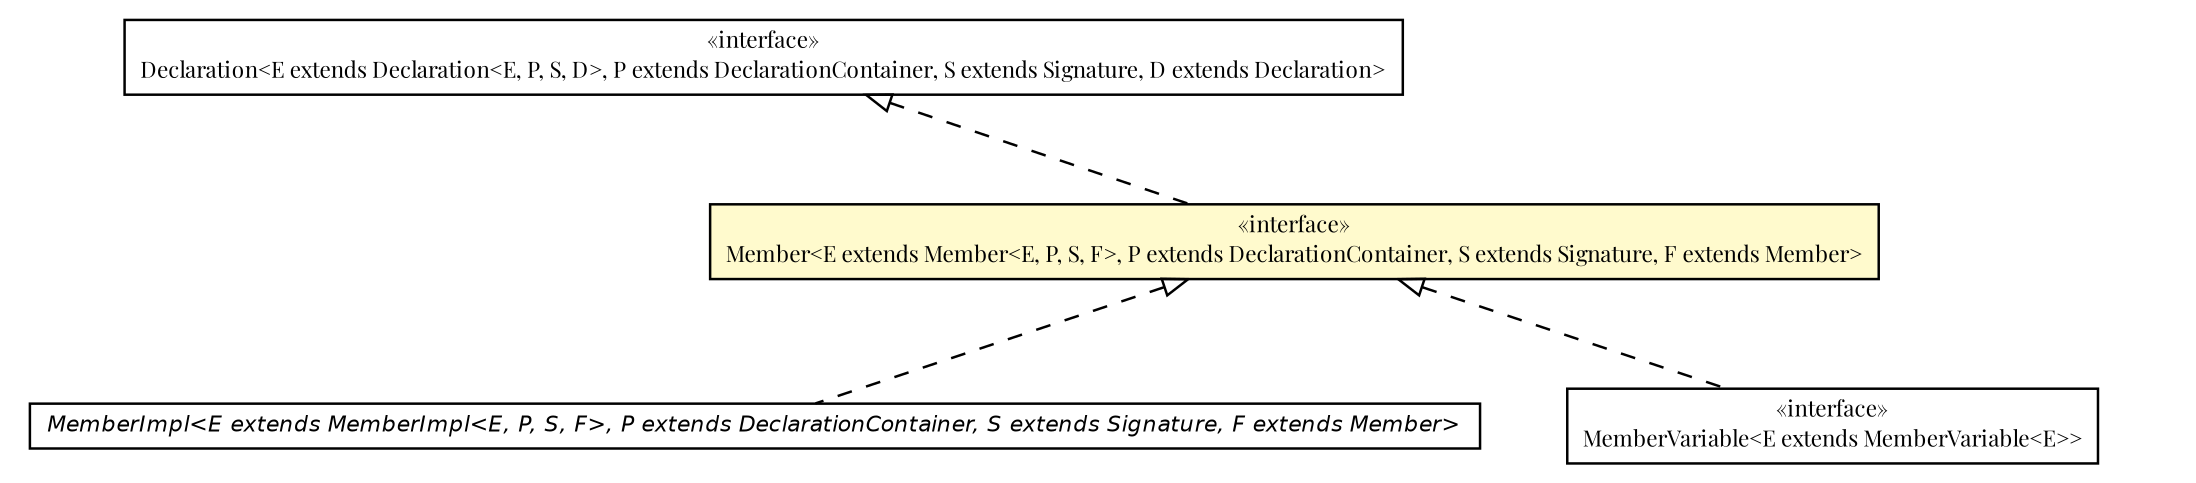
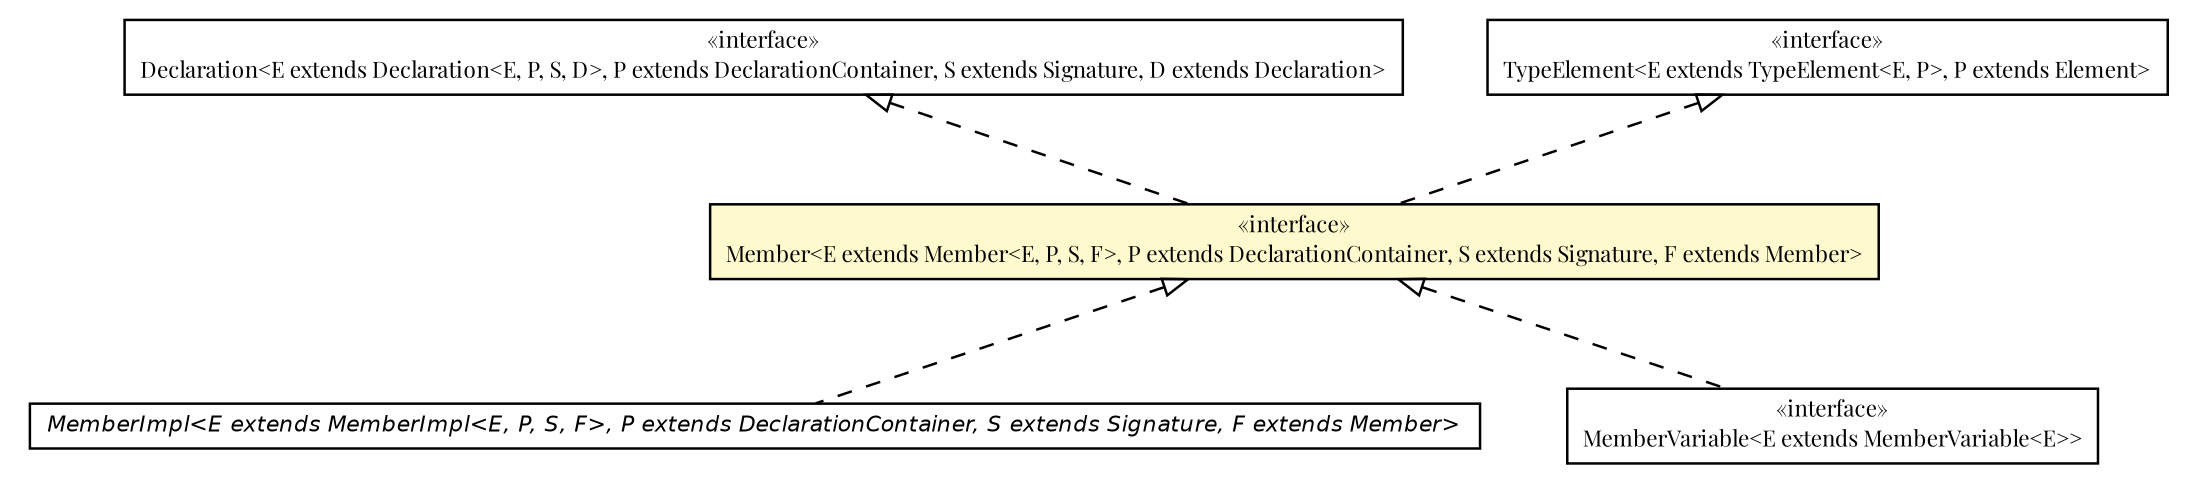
node "TypeElement<E extends TypeElement<E, P>, P extends Element>": added
